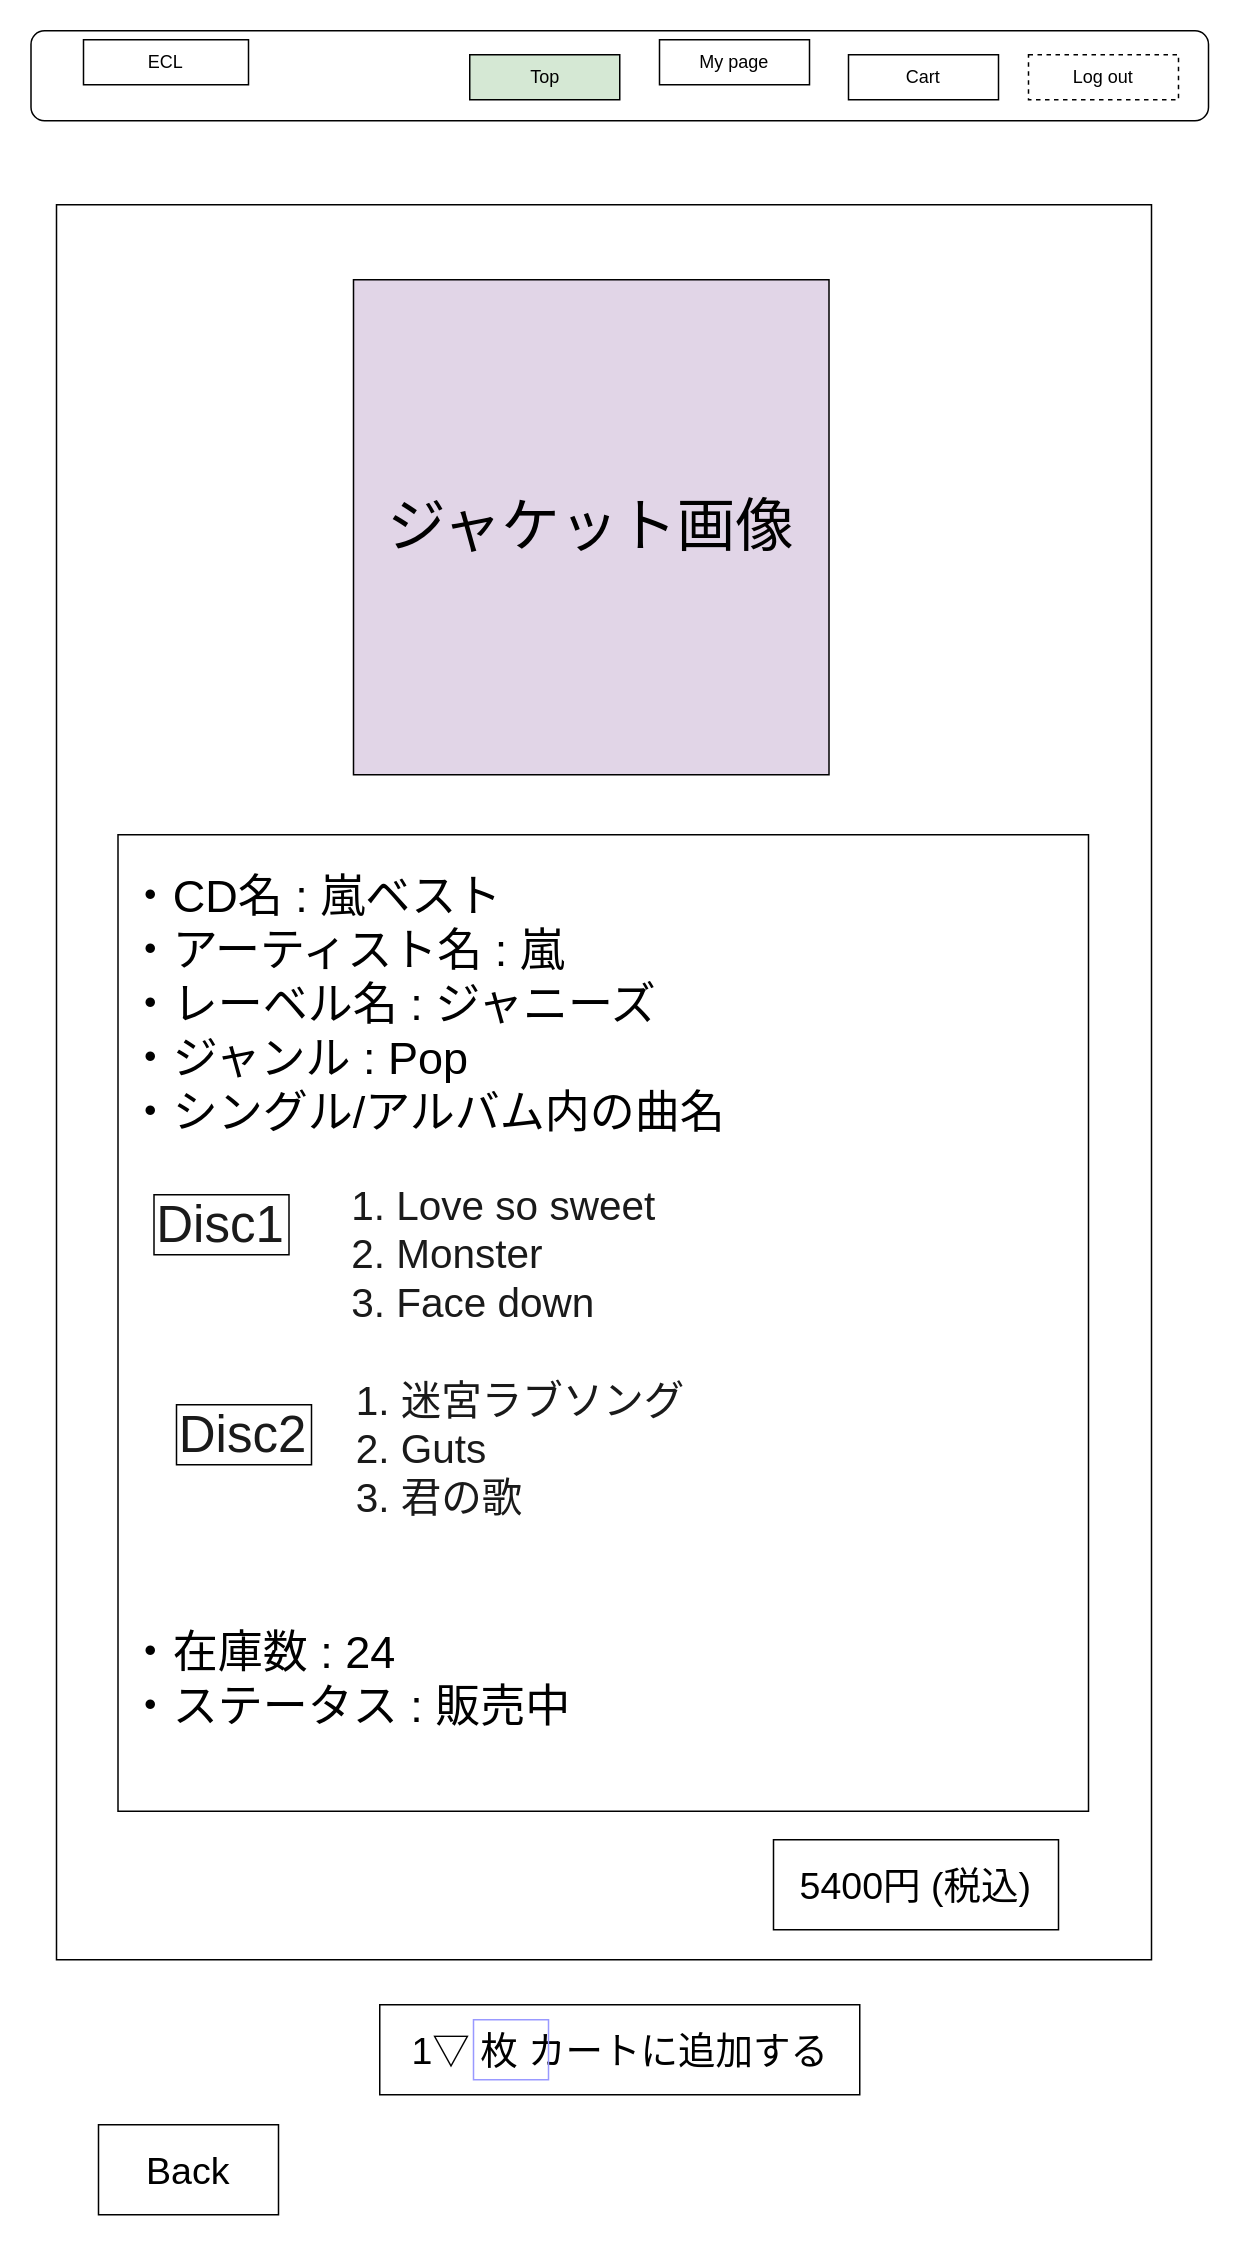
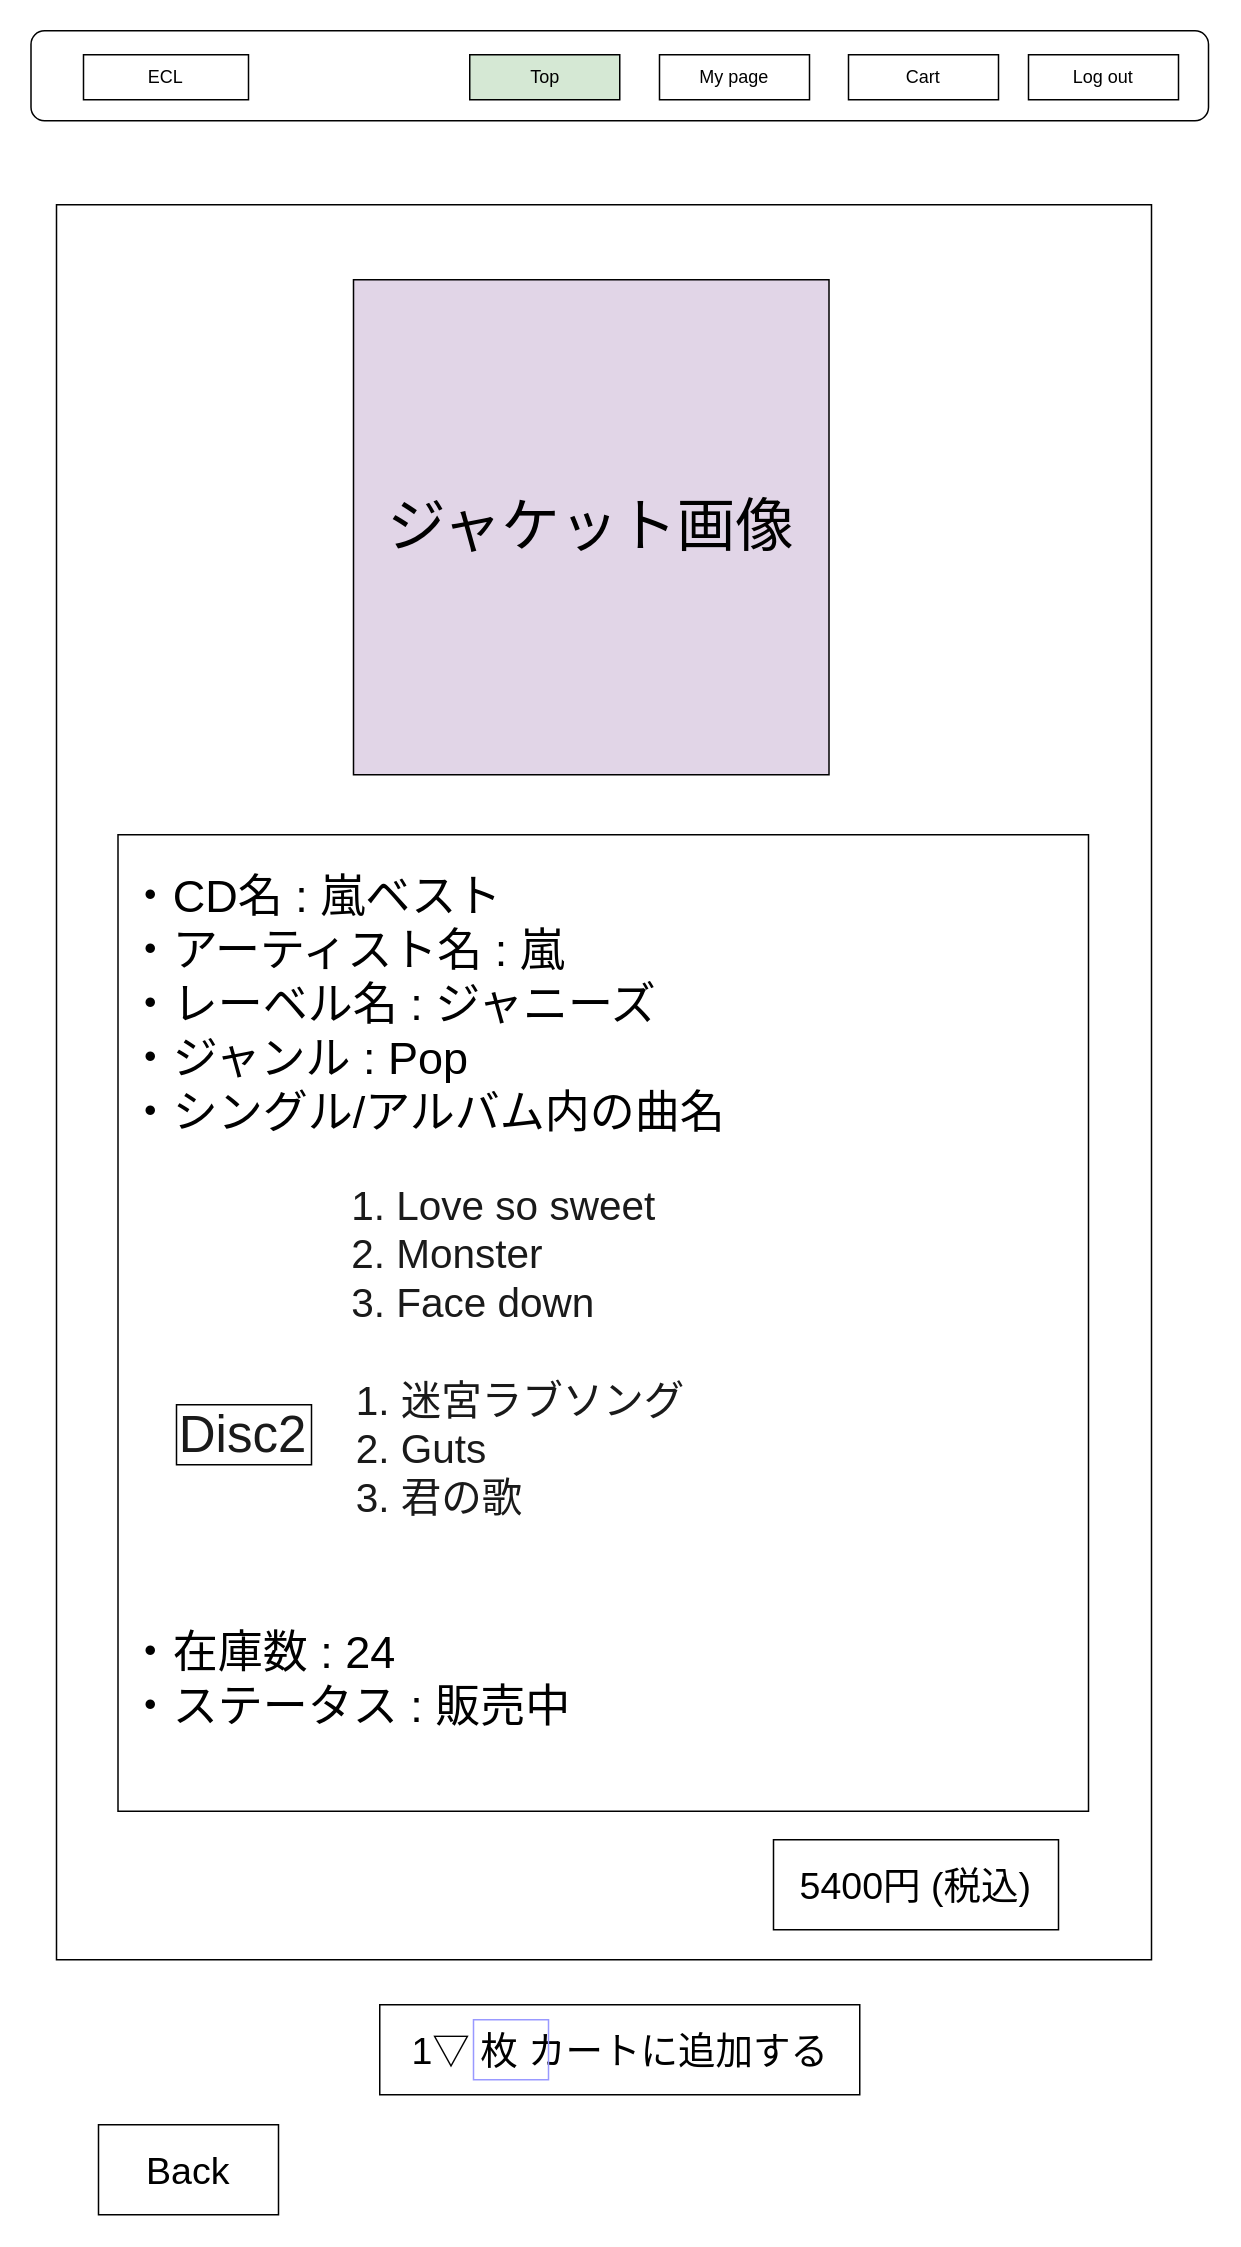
node "ECL": moved (166, 62) -> (166, 77)
node "My page": moved (734, 62) -> (734, 77)
node "Log out": style dashed -> solid
node "Disc1": removed
